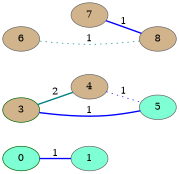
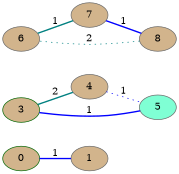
edge "7" -- "6": added, label "1"
edge "6" -- "8": label "1" -> "2"
node "0": fillcolor aquamarine -> tan
node "1": fillcolor aquamarine -> tan
